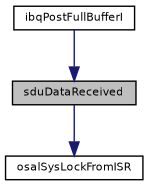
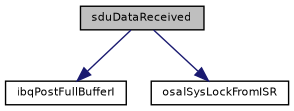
edge "ibqPostFullBufferI" -> "sduDataReceived": reversed
